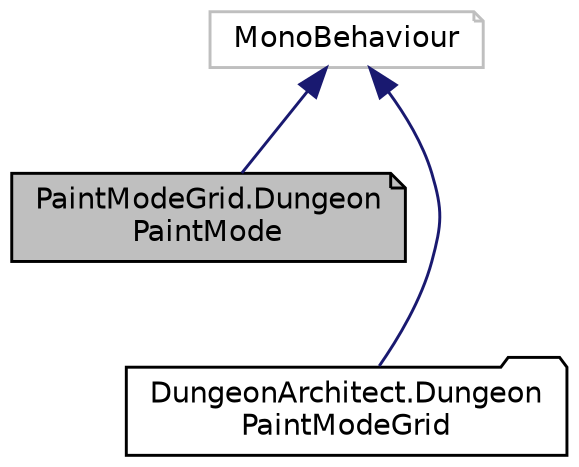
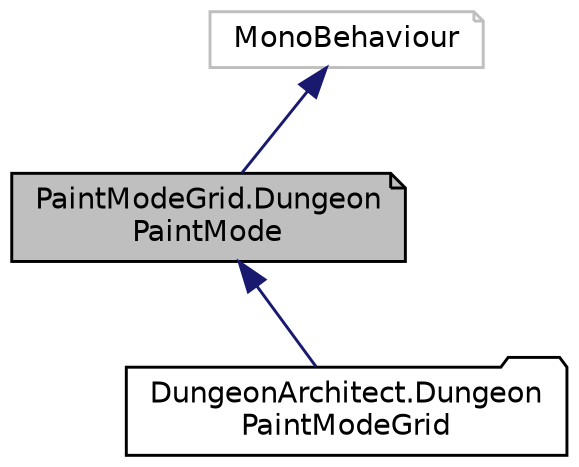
edge "DungeonArchitect.Dungeon PaintModeGrid" -> "MonoBehaviour": now "DungeonArchitect.Dungeon PaintModeGrid" -> "PaintModeGrid.Dungeon PaintMode"
